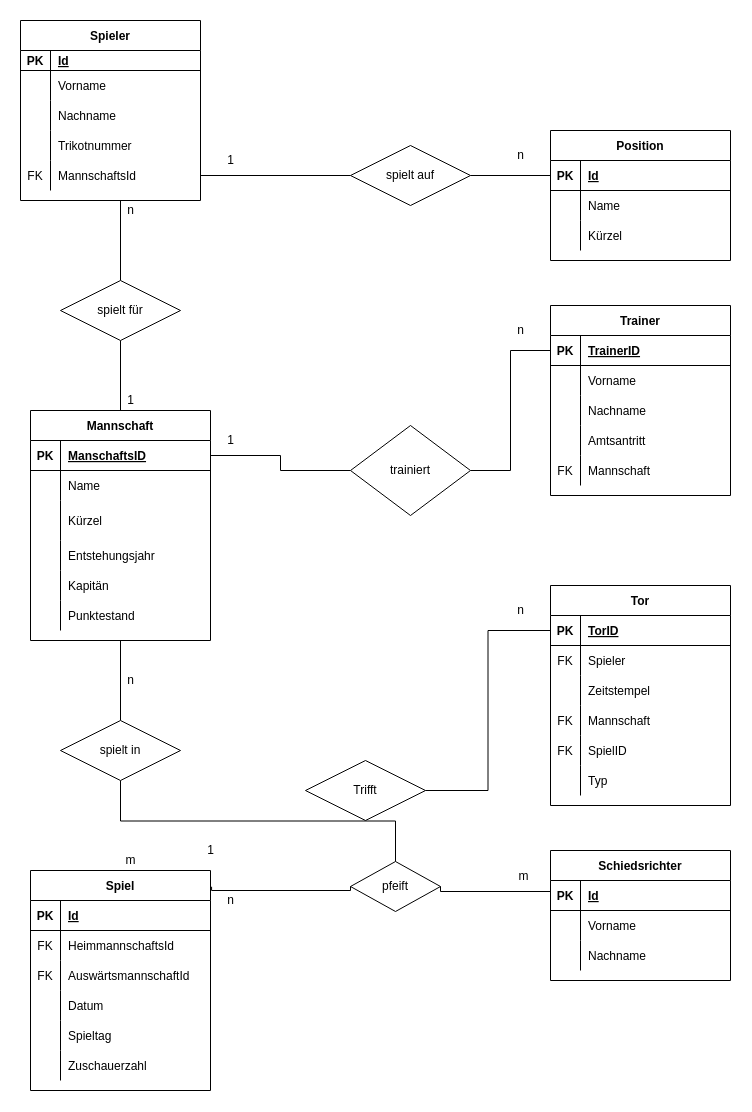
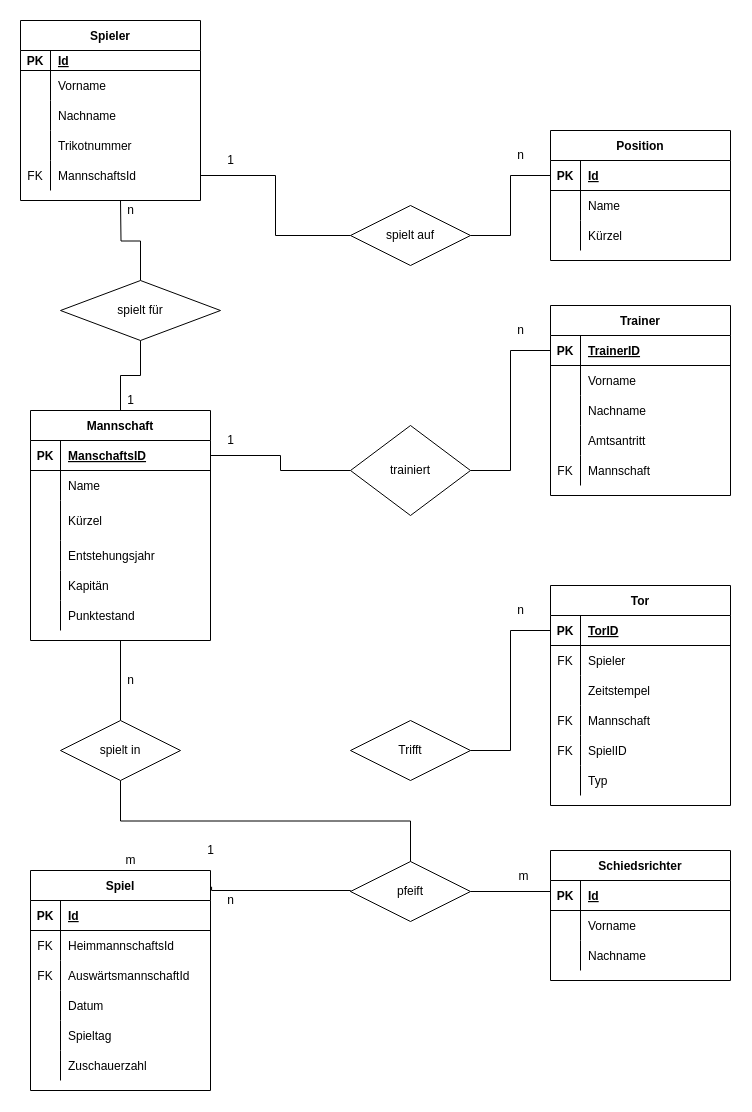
node "spielt auf": moved (411, 176) -> (411, 236)
node "spielt für": size 120x60 -> 160x60
node "Trifft": moved (366, 791) -> (411, 751)
node "pfeift": size 90x50 -> 120x60
